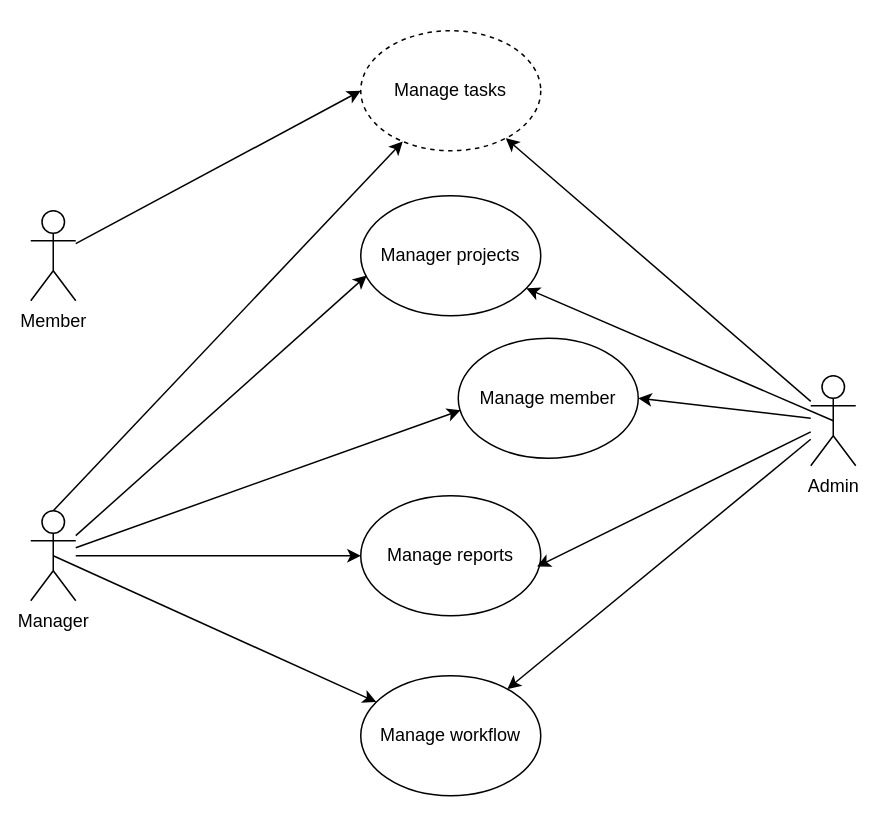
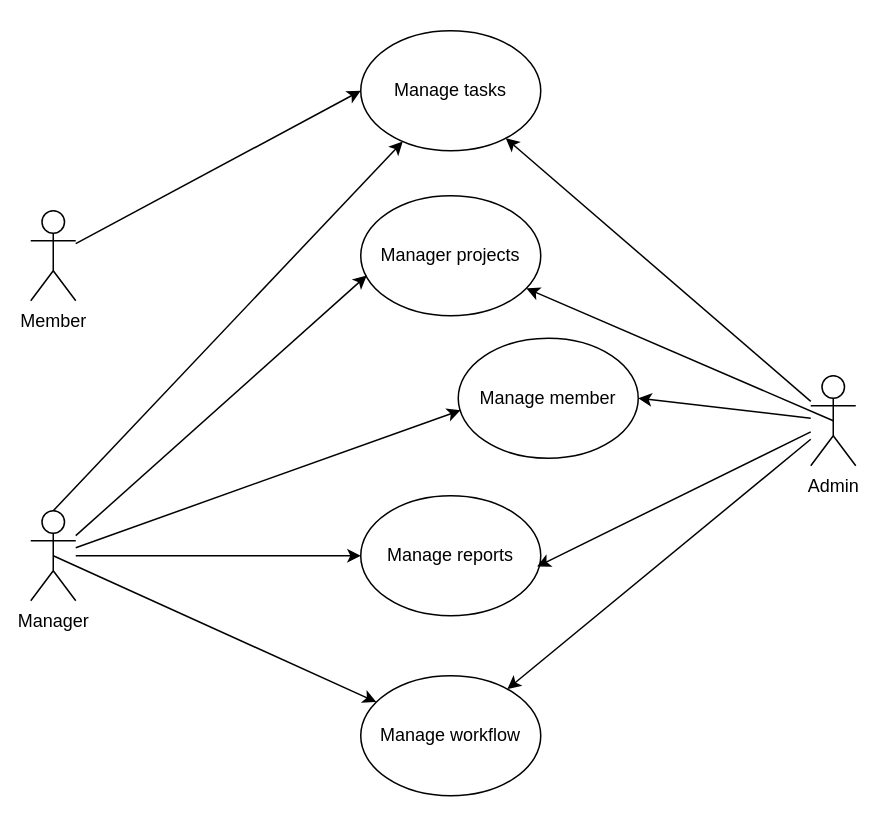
node "Manage tasks": style dashed -> solid
